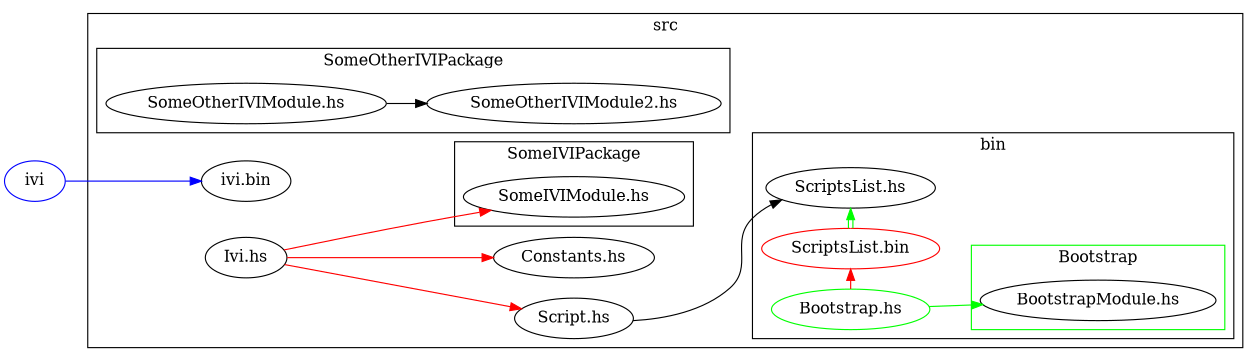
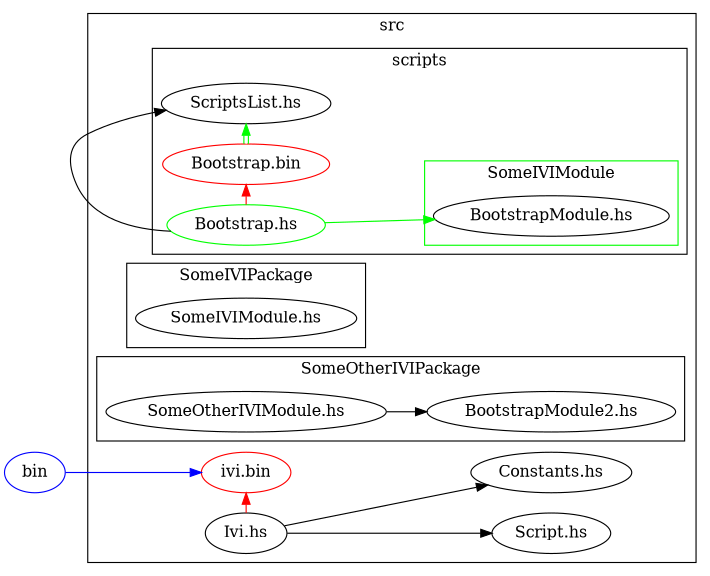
node "SomeOtherIVIModule2.hs": label "SomeOtherIVIModule2.hs" -> "BootstrapModule2.hs"
cluster "bin": label "bin" -> "scripts"
node "ivi": label "ivi" -> "bin"
node "ivi.bin": color black -> red
edge "Ivi.hs" -> "SomeIVIModule.hs": now "Ivi.hs" -> "ivi.bin"
node "ScriptsList.bin": label "ScriptsList.bin" -> "Bootstrap.bin"
edge "Ivi.hs" -> "Constants.hs": color red -> black
cluster "Bootstrap": label "Bootstrap" -> "SomeIVIModule"
edge "Ivi.hs" -> "Script.hs": color red -> black
edge "Script.hs" -> "ScriptsList.hs": now "Bootstrap.hs" -> "ScriptsList.hs"
